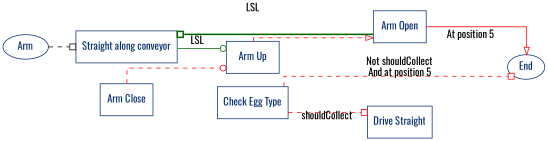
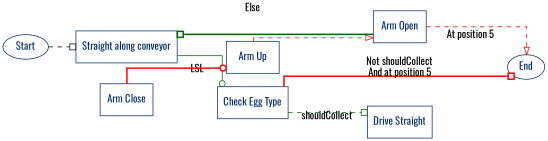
edge "Arm Open" -> "Straight along conveyor": label "LSL" -> "Else"
edge "Arm Open" -> "End": style solid -> dashed
node "Arm": label "Arm" -> "Start"
edge "Straight along conveyor" -> "Arm Up": now "Straight along conveyor" -> "Check Egg Type"
edge "Arm Close" -> "Arm Up": style dashed -> bold
edge "Check Egg Type" -> "End": style dashed -> bold
edge "Check Egg Type" -> "Drive Straight": color red -> darkgreen
